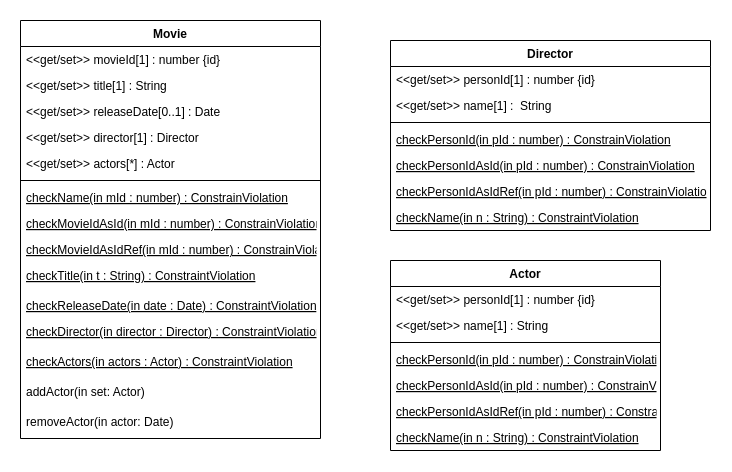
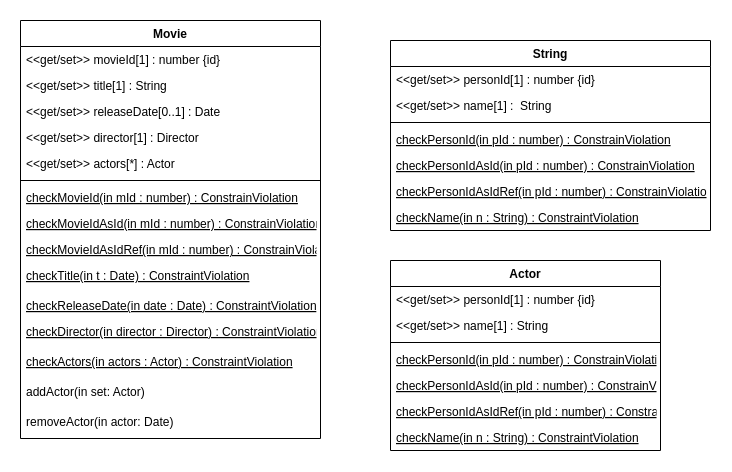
node "Director": label "Director" -> "String"
node "checkName(in mId : number) : ConstrainViolation": label "checkName(in mId : number) : ConstrainViolation" -> "checkMovieId(in mId : number) : ConstrainViolation"
node "checkTitle(in t : String) : ConstraintViolation": label "checkTitle(in t : String) : ConstraintViolation" -> "checkTitle(in t : Date) : ConstraintViolation"
